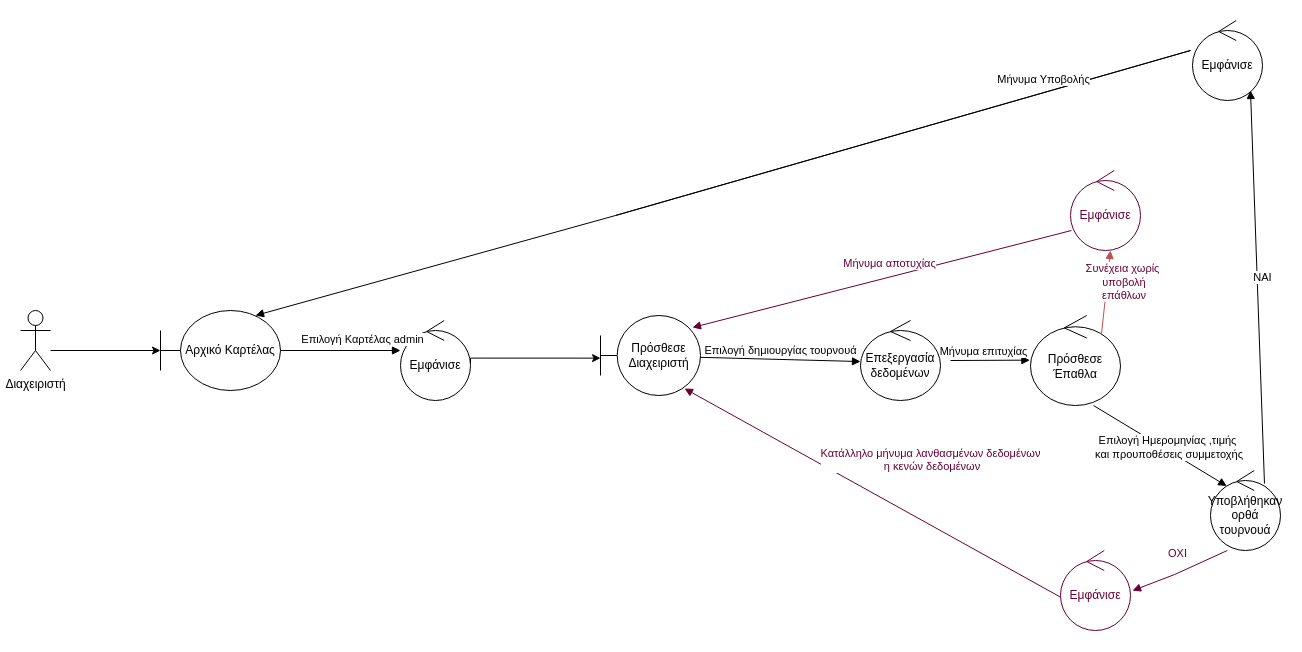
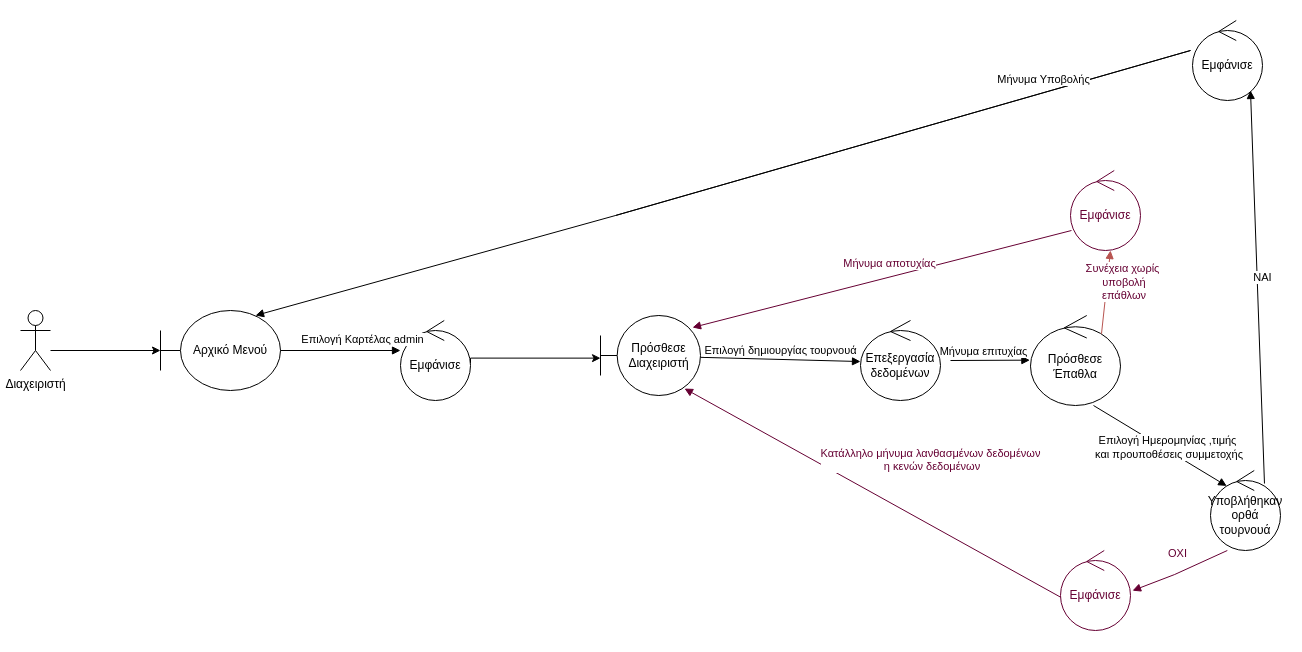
node "Αρχικό Καρτέλας": label "Αρχικό Καρτέλας" -> "Αρχικό Μενού"
